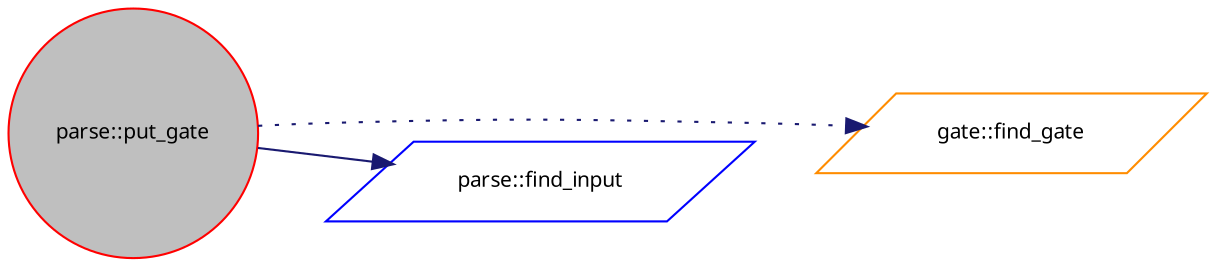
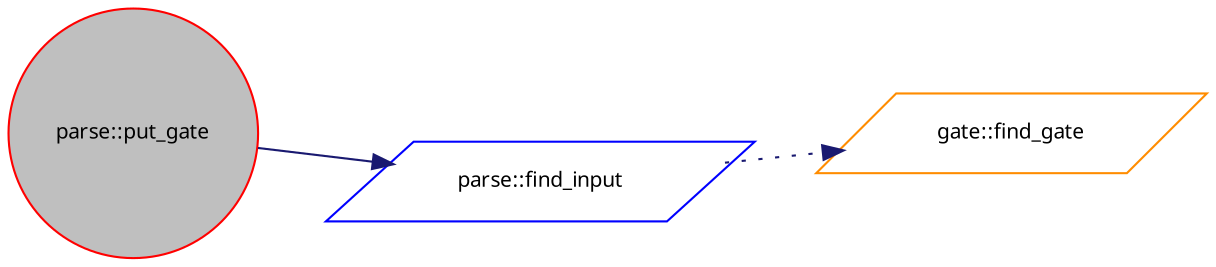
edge "parse::put_gate" -> "gate::find_gate": now "parse::find_input" -> "gate::find_gate"
